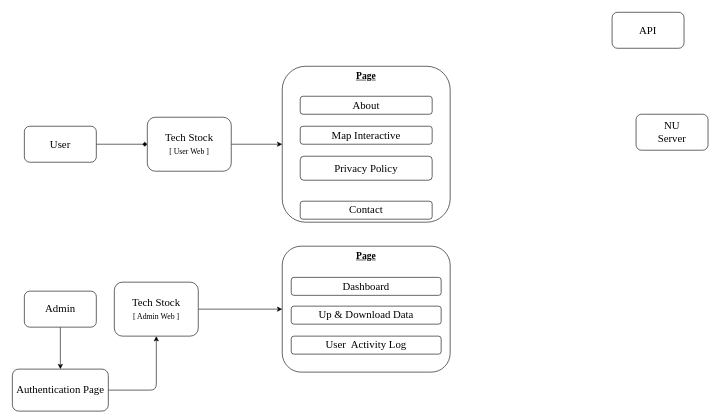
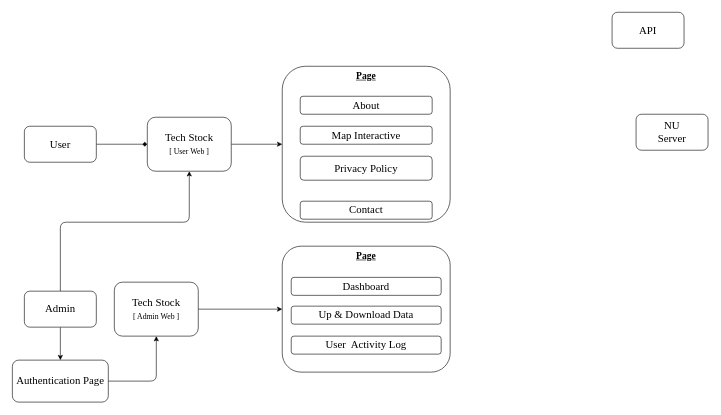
edge "Admin" -> "Tech Stock [ User Web ]": added
node "Authentication Page": moved (60, 390) -> (60, 381)
